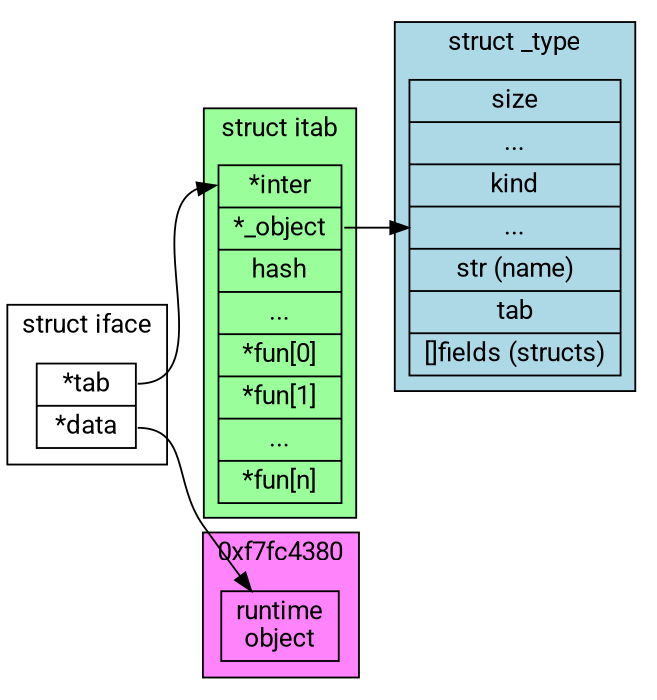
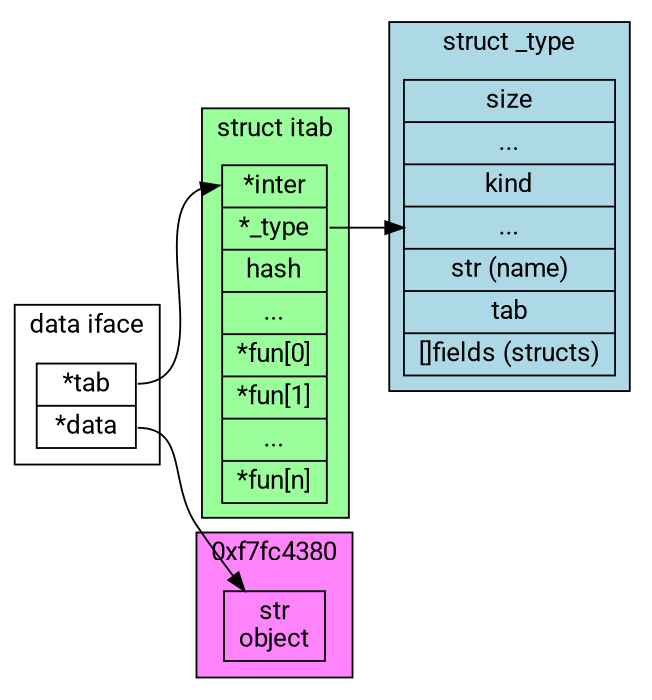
node "*inter": text "*_object" -> "*_type"
cluster "struct iface": label "struct iface" -> "data iface"
node "runtime object": label "runtime object" -> "str object"
